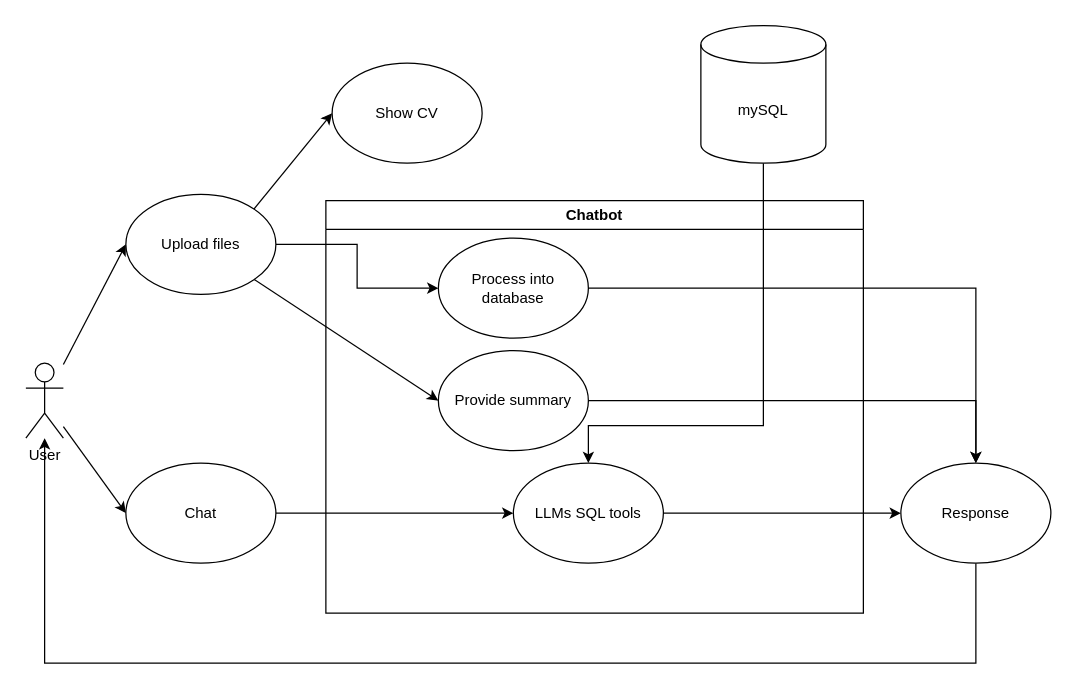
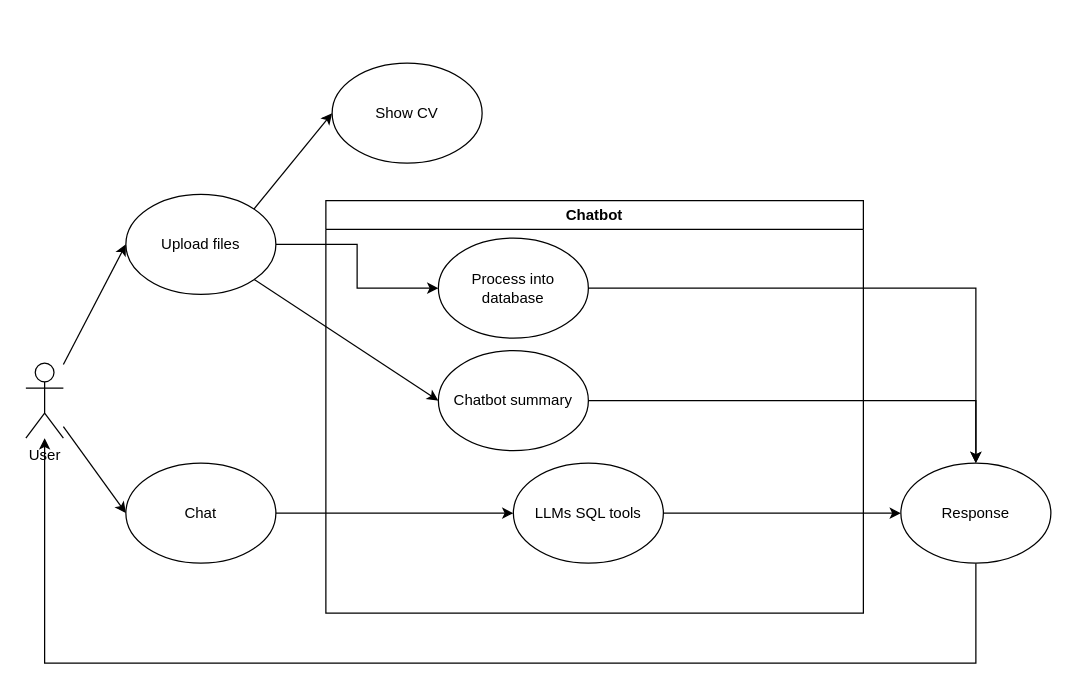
node "mySQL": removed
edge "mySQL" -> "LLMs SQL tools": removed
node "Provide summary": label "Provide summary" -> "Chatbot summary"
